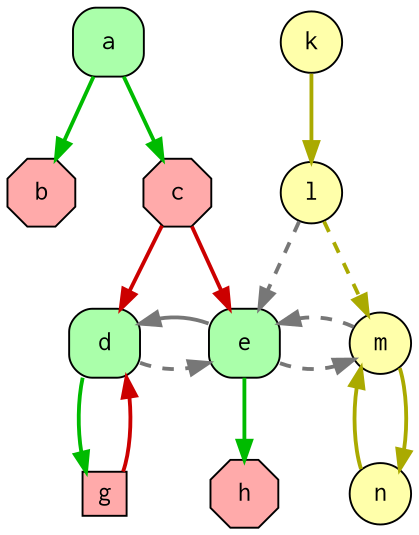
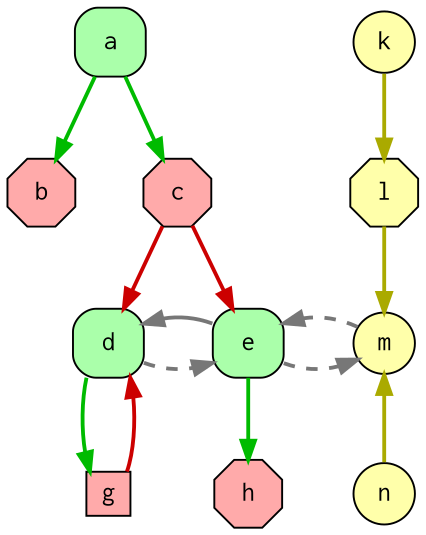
node "l": shape circle -> octagon
edge "l" -> "e": removed
edge "l" -> "m": style dashed -> solid
edge "m" -> "n": removed
